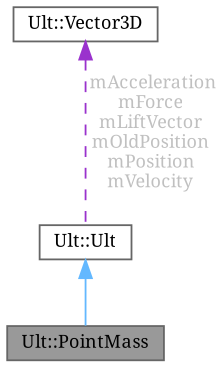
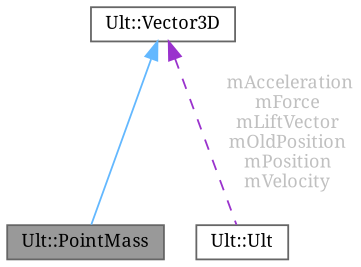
edge "Ult::PointMass" -> "Ult::Ult": now "Ult::PointMass" -> "Ult::Vector3D"
